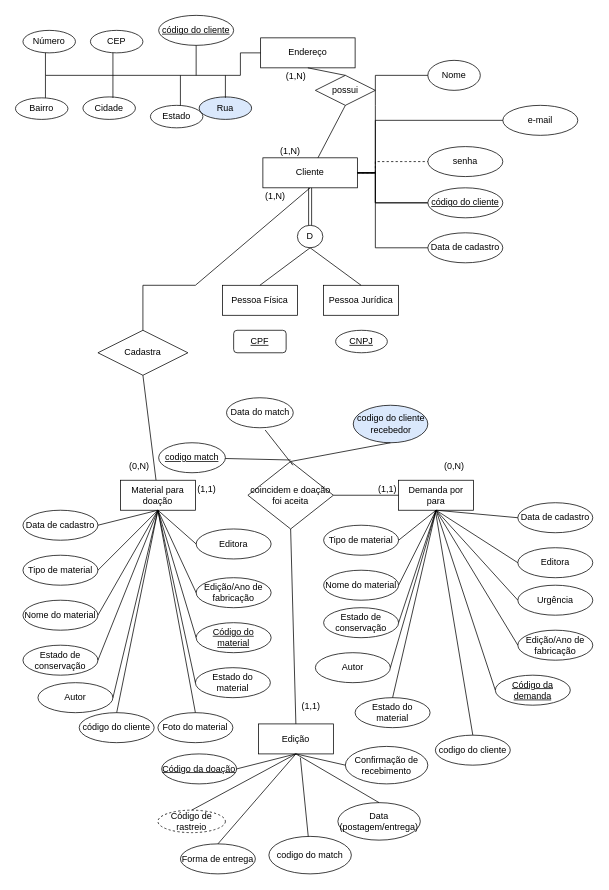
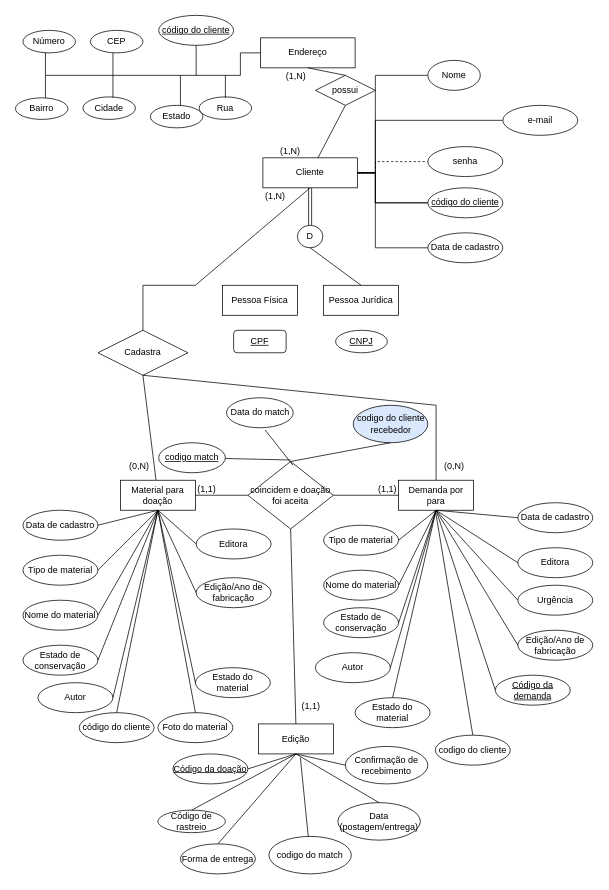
node "Rua": fillcolor #dae8fc -> #ffffff
edge "D" -- "Pessoa Física": removed
edge "Cadastra" -- "Demanda por para": added
edge "Material para doação" -- "coincidem e doação foi aceita": added
edge "Material para doação" -- "Código do material": removed
node "Código do material": removed
node "Código da doação": moved (199, 769) -> (210, 769)
node "Código de rastreio": style dashed -> solid
